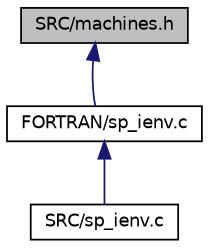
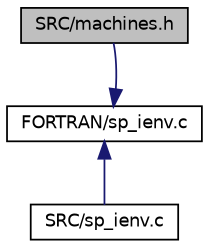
edge "FORTRAN/sp_ienv.c" -> "SRC/machines.h": reversed
